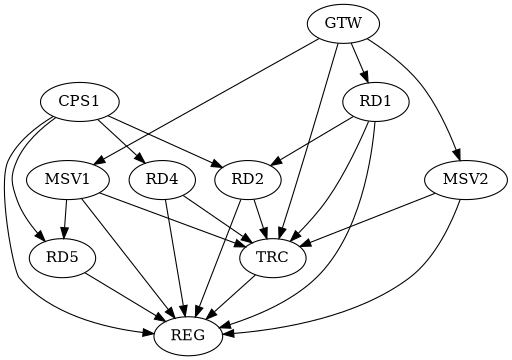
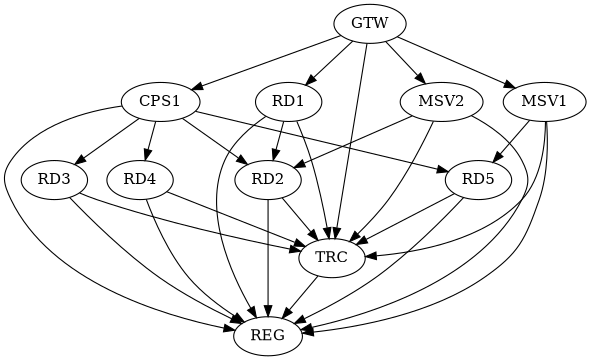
edge "GTW" -> "CPS1": added
edge "MSV2" -> "RD2": added
node "RD3": added
edge "RD5" -> "TRC": added
